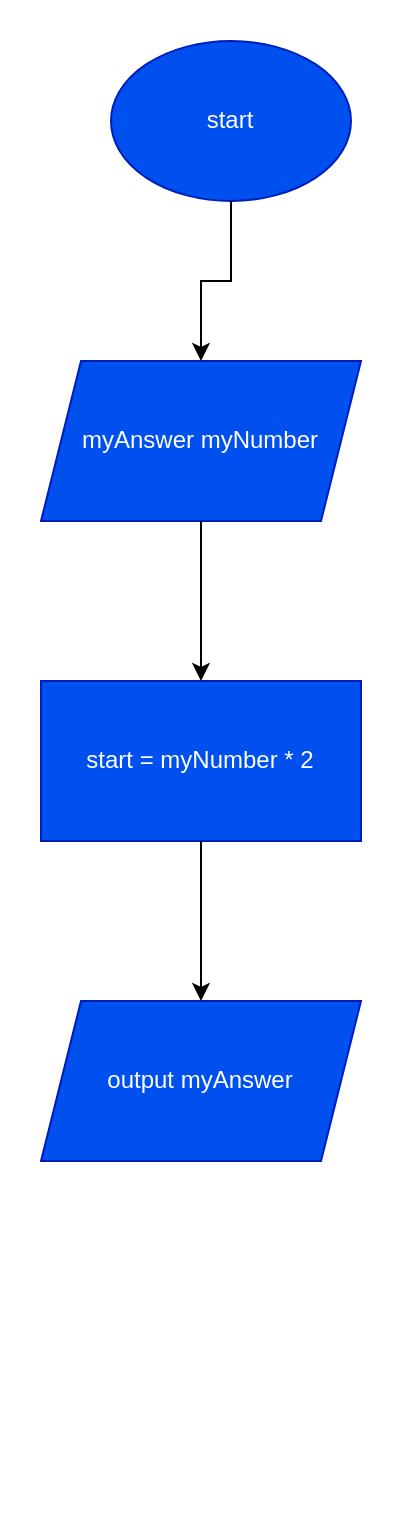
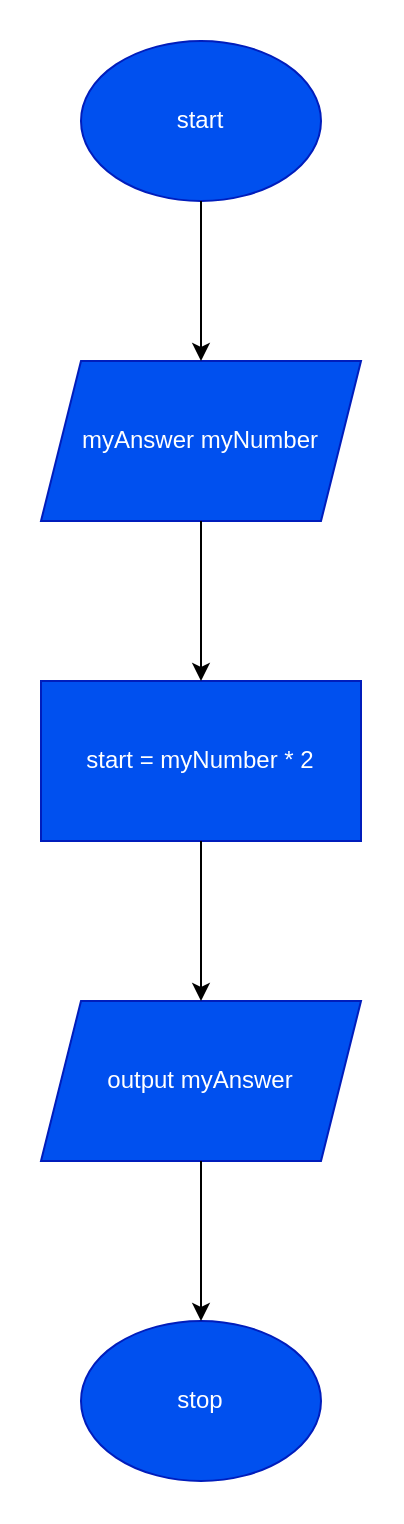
node "start": moved (231, 121) -> (201, 121)
edge "output myAnswer" -> "stop": added
node "stop": added
